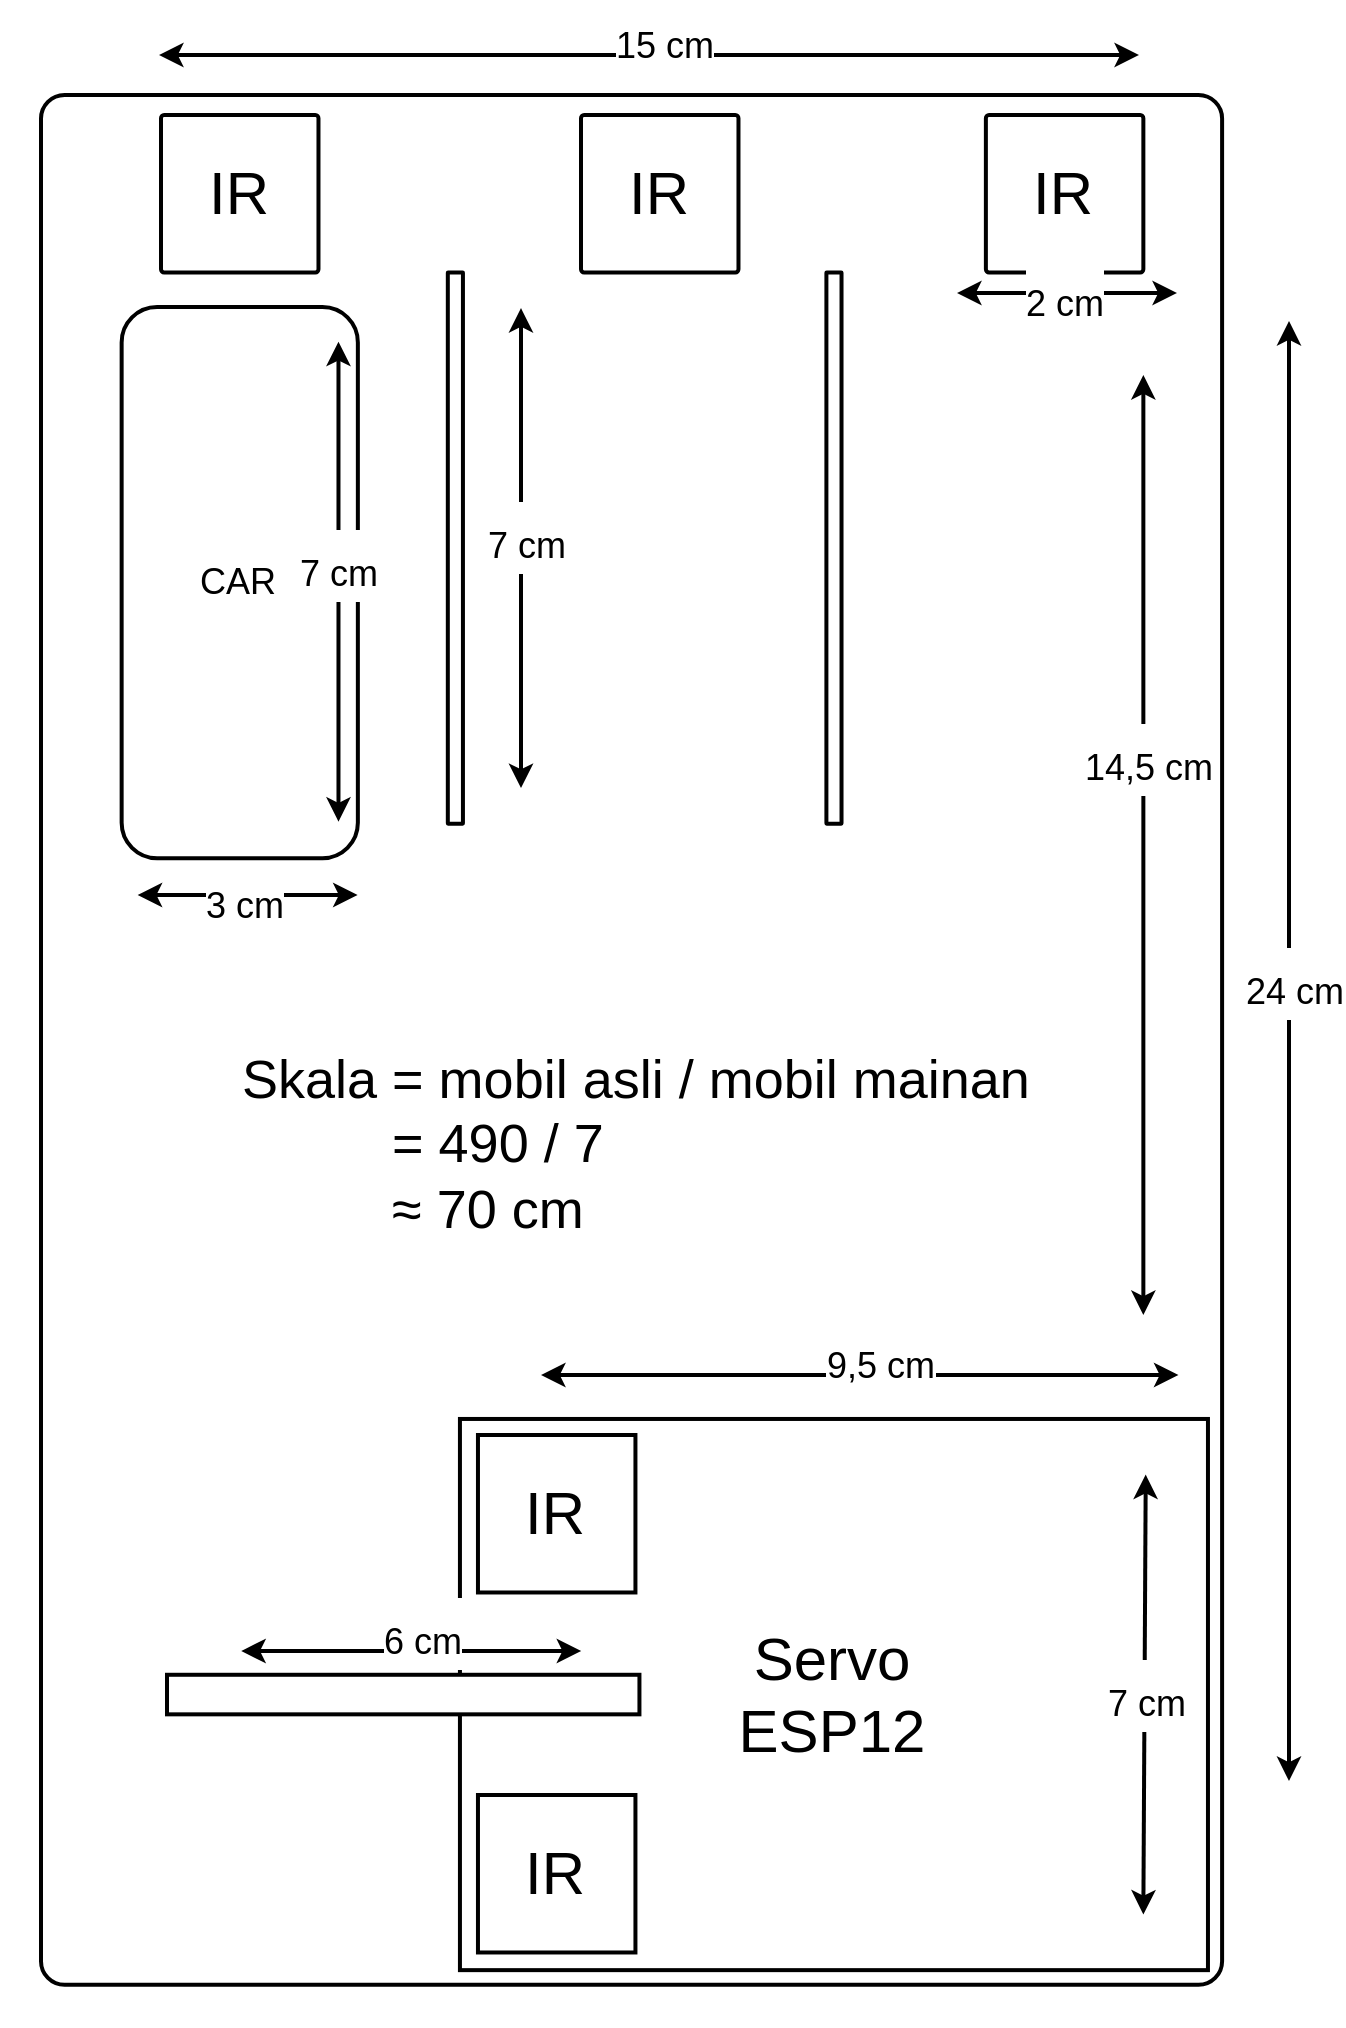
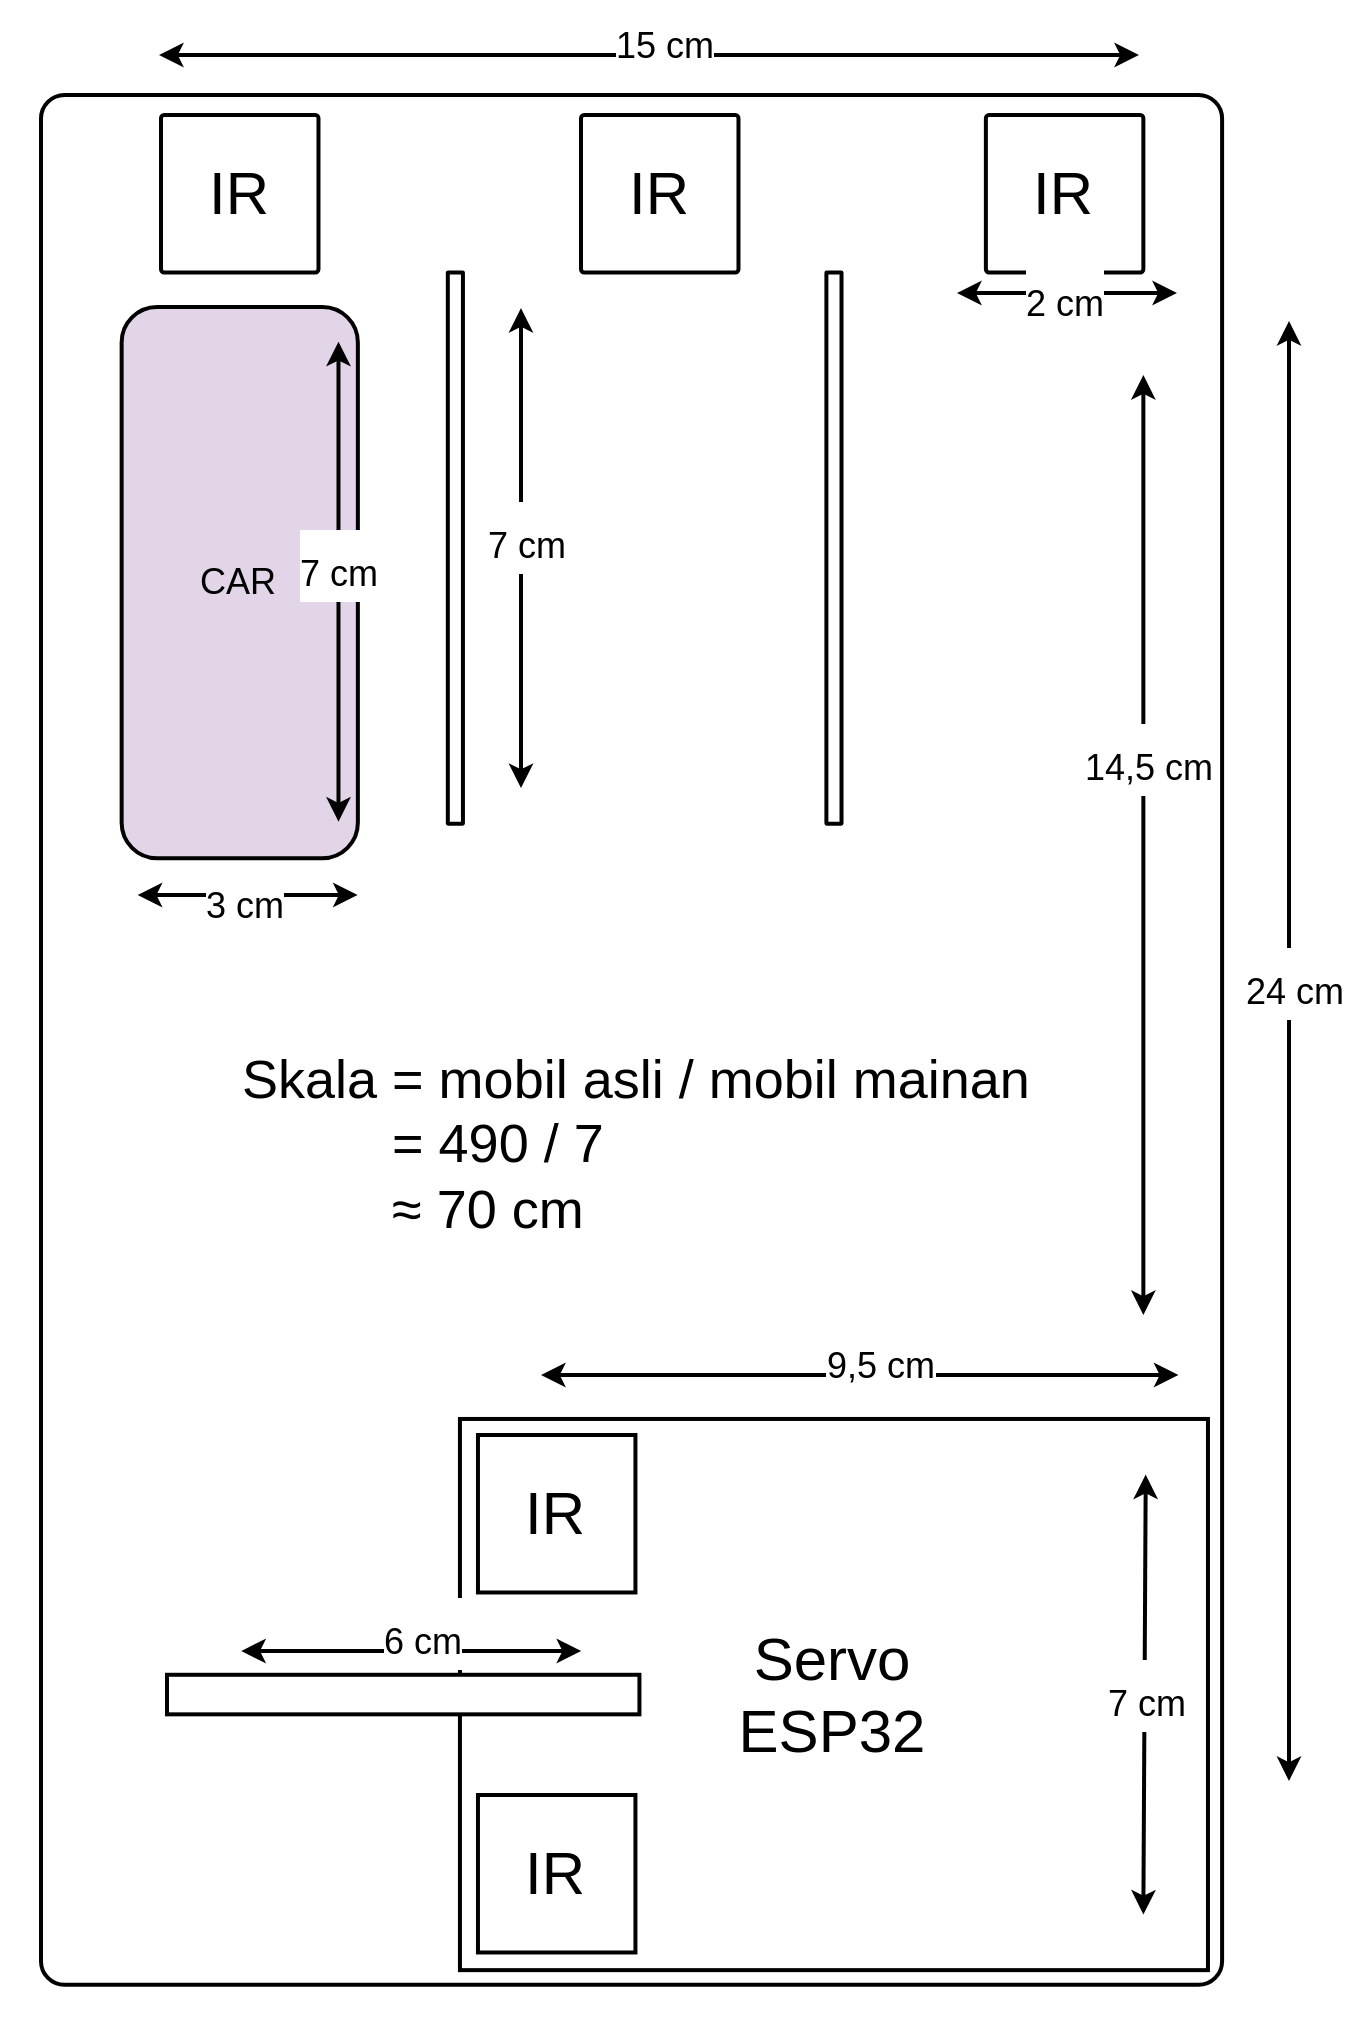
node "CAR": fillcolor #ffffff -> #e1d5e7
node "Servo ESP12": label "Servo ESP12" -> "Servo ESP32"
